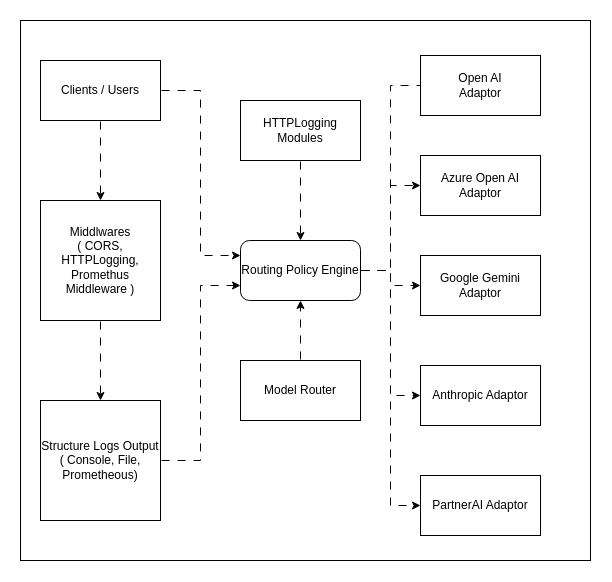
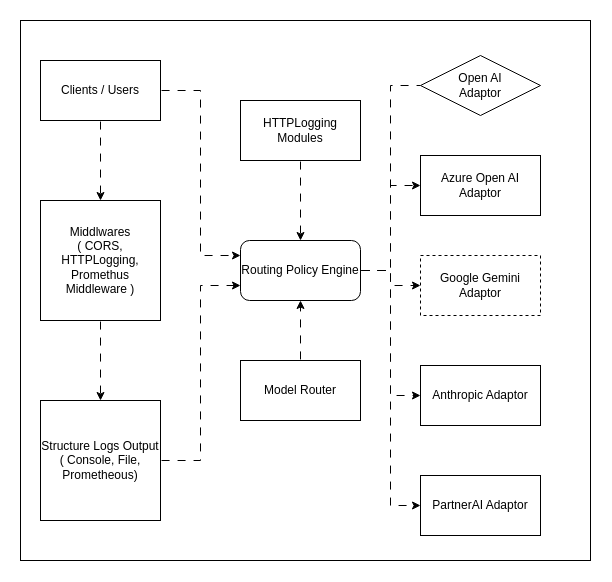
node "Open AI Adaptor": shape rectangle -> diamond
node "Google Gemini Adaptor": style solid -> dashed
